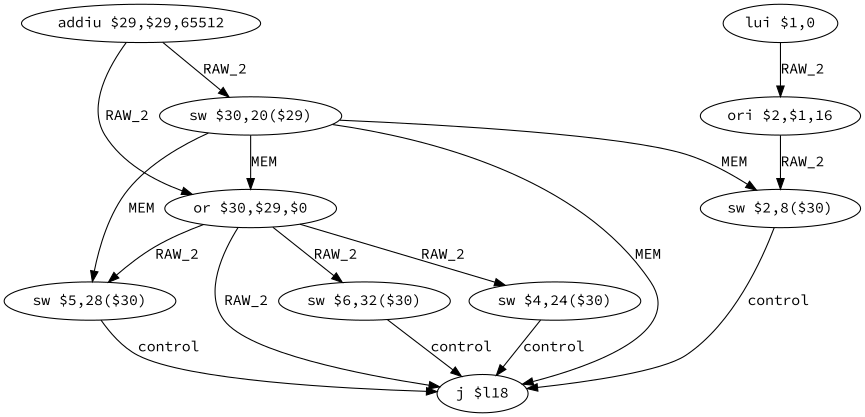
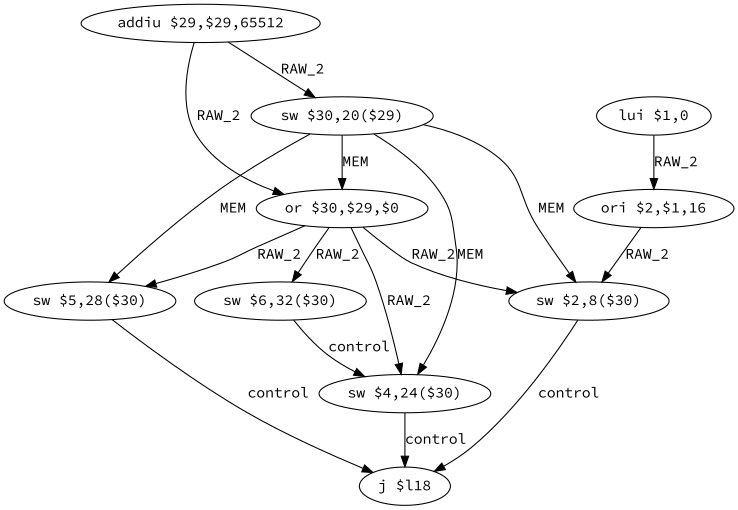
edge "sw $30,20($29)" -> "j $l18": now "sw $30,20($29)" -> "sw $4,24($30)"
edge "sw $6,32($30)" -> "j $l18": now "sw $6,32($30)" -> "sw $4,24($30)"
edge "or $30,$29,$0" -> "j $l18": now "or $30,$29,$0" -> "sw $2,8($30)"
